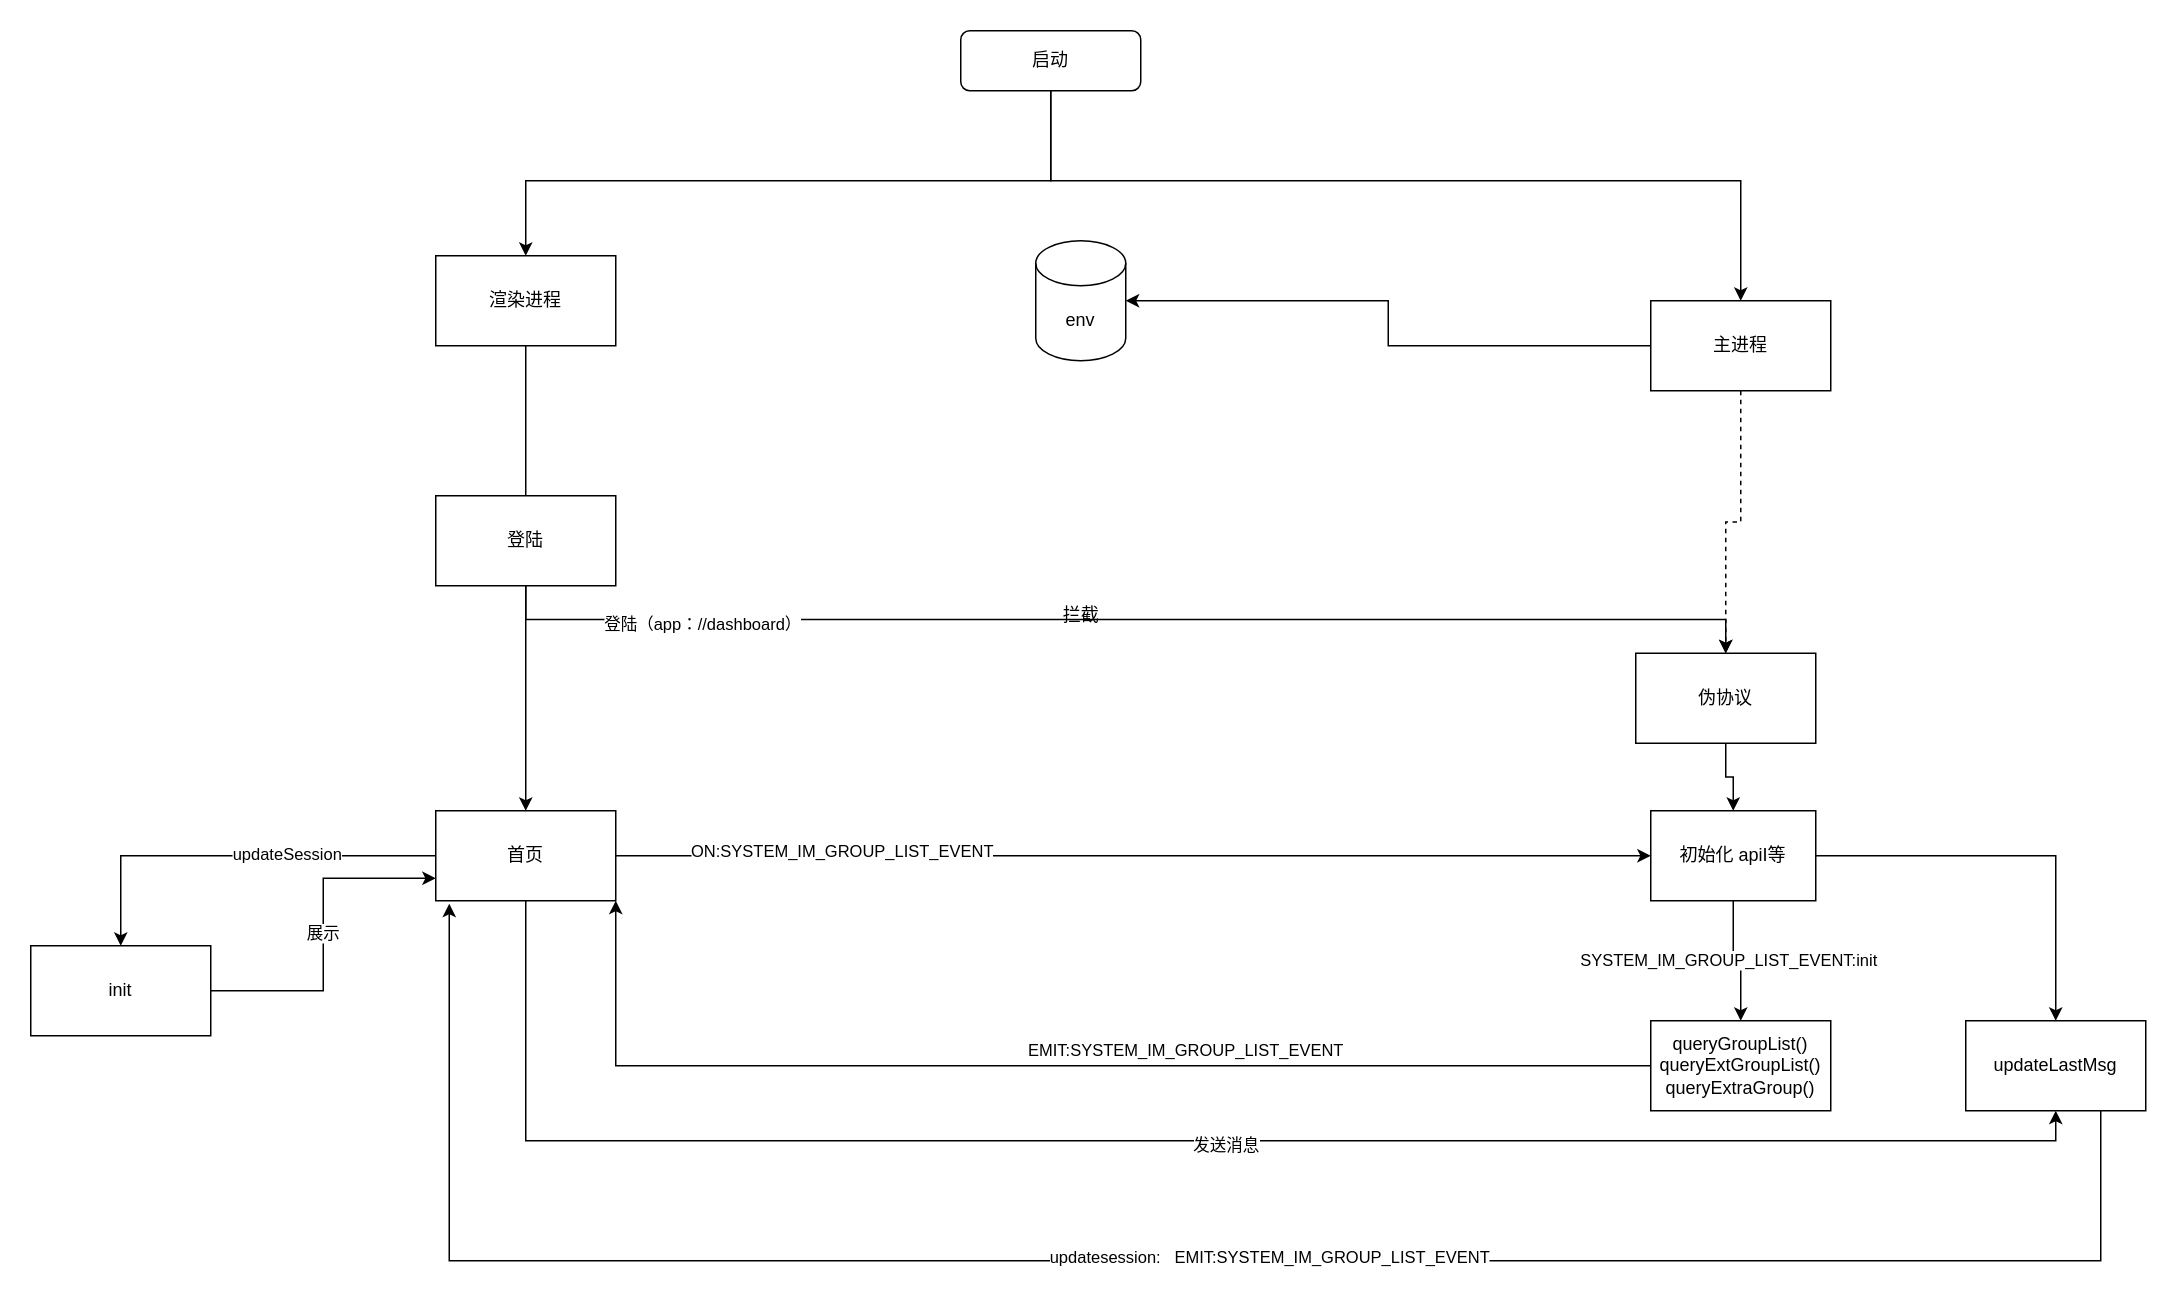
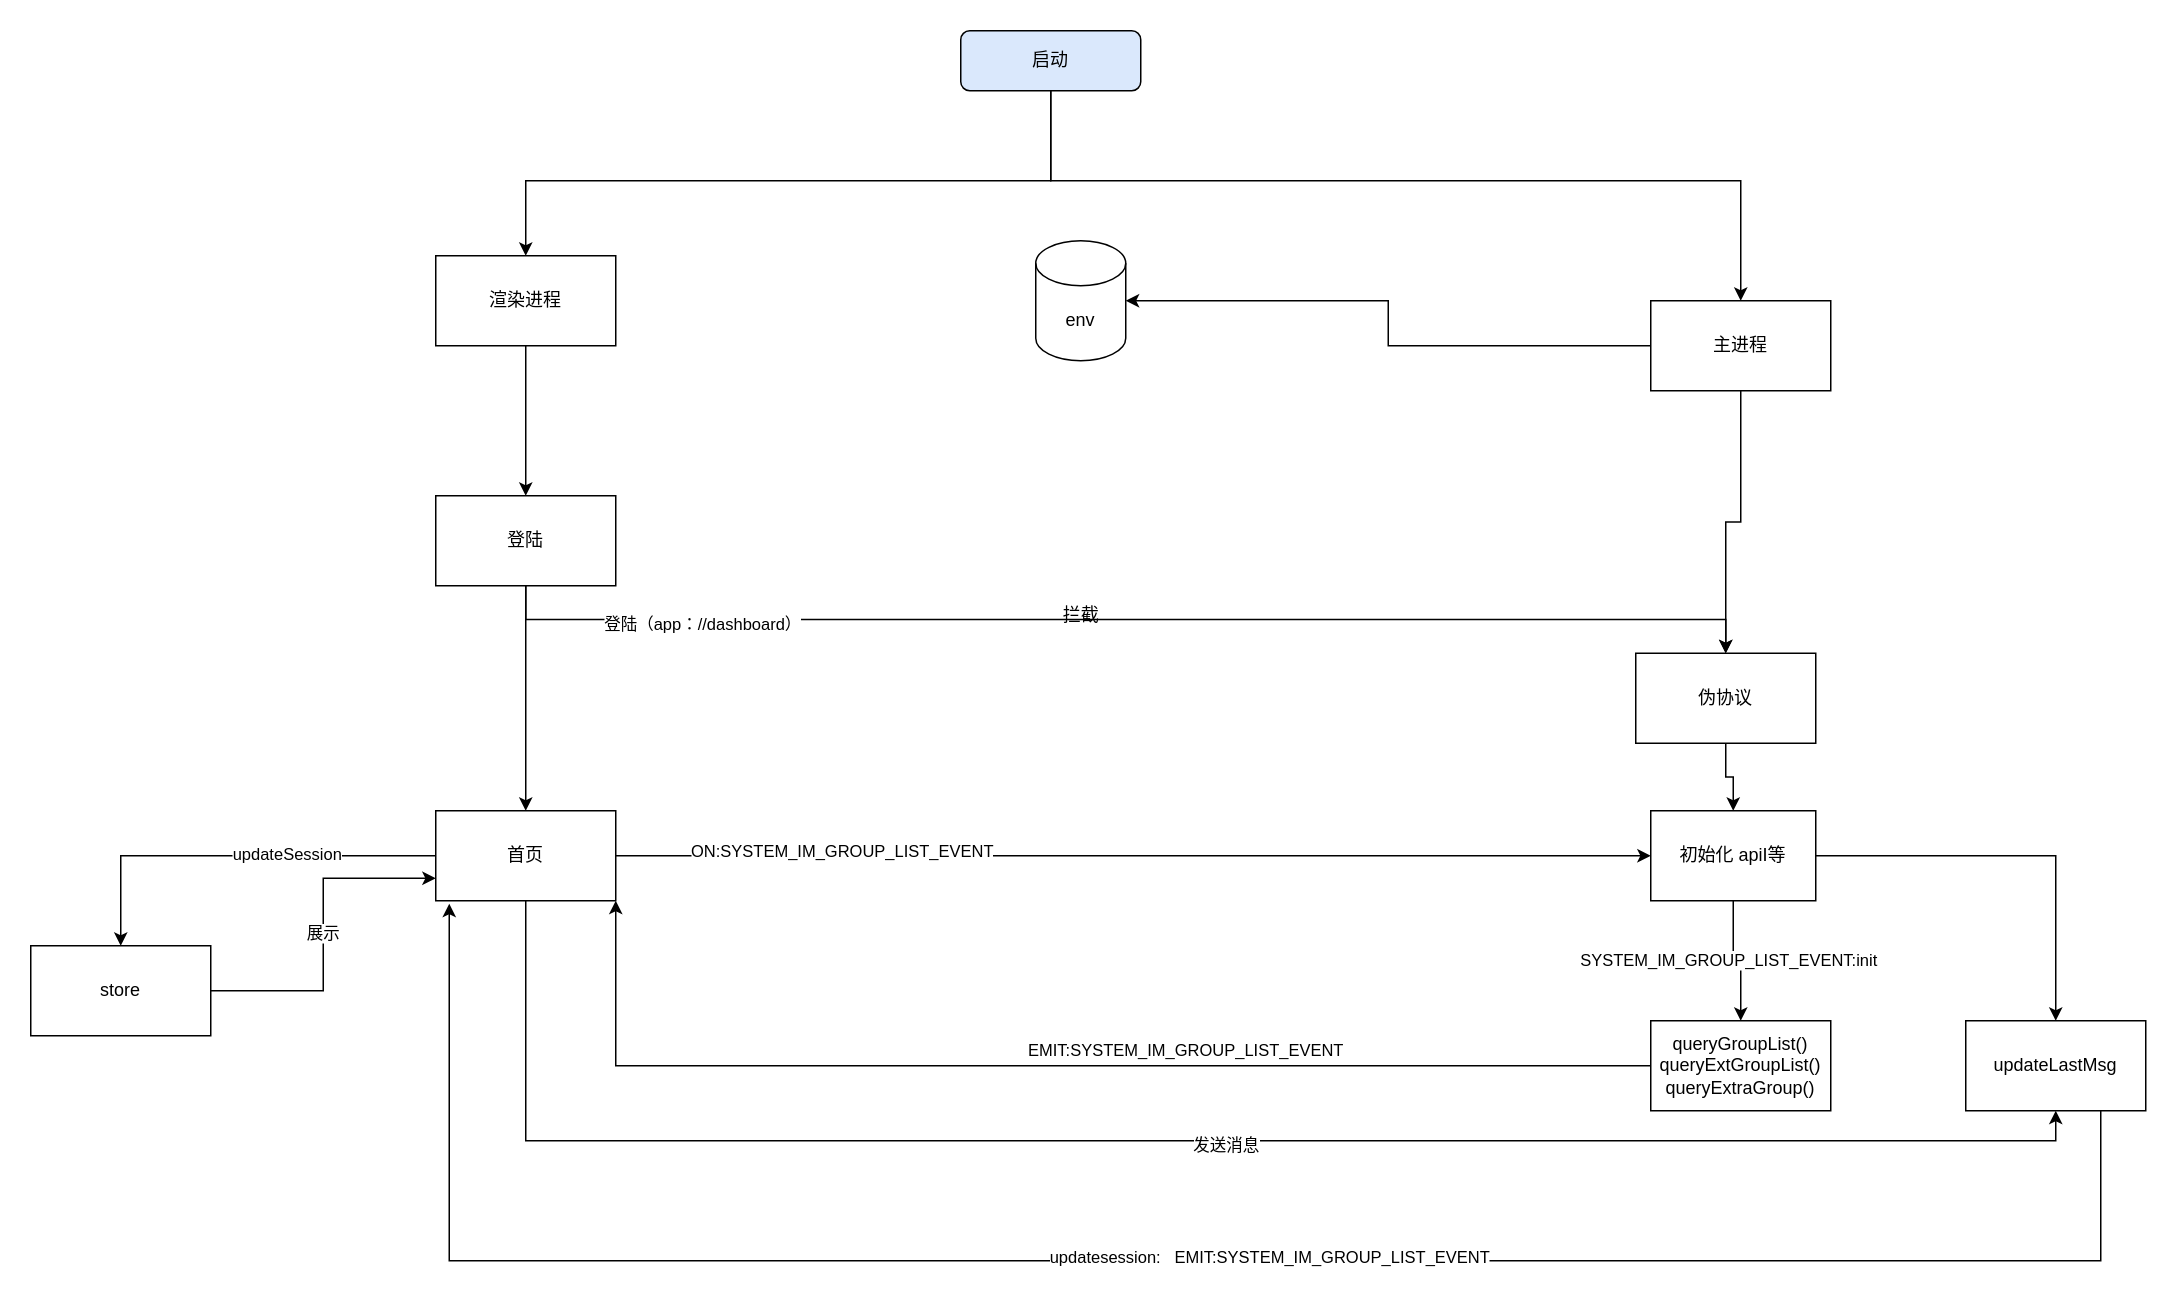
node "启动": fillcolor #ffffff -> #dae8fc
edge "渲染进程" -- "登陆": arrowhead none -> classic
edge "主进程" -> "伪协议": style dashed -> solid
node "init": label "init" -> "store"
